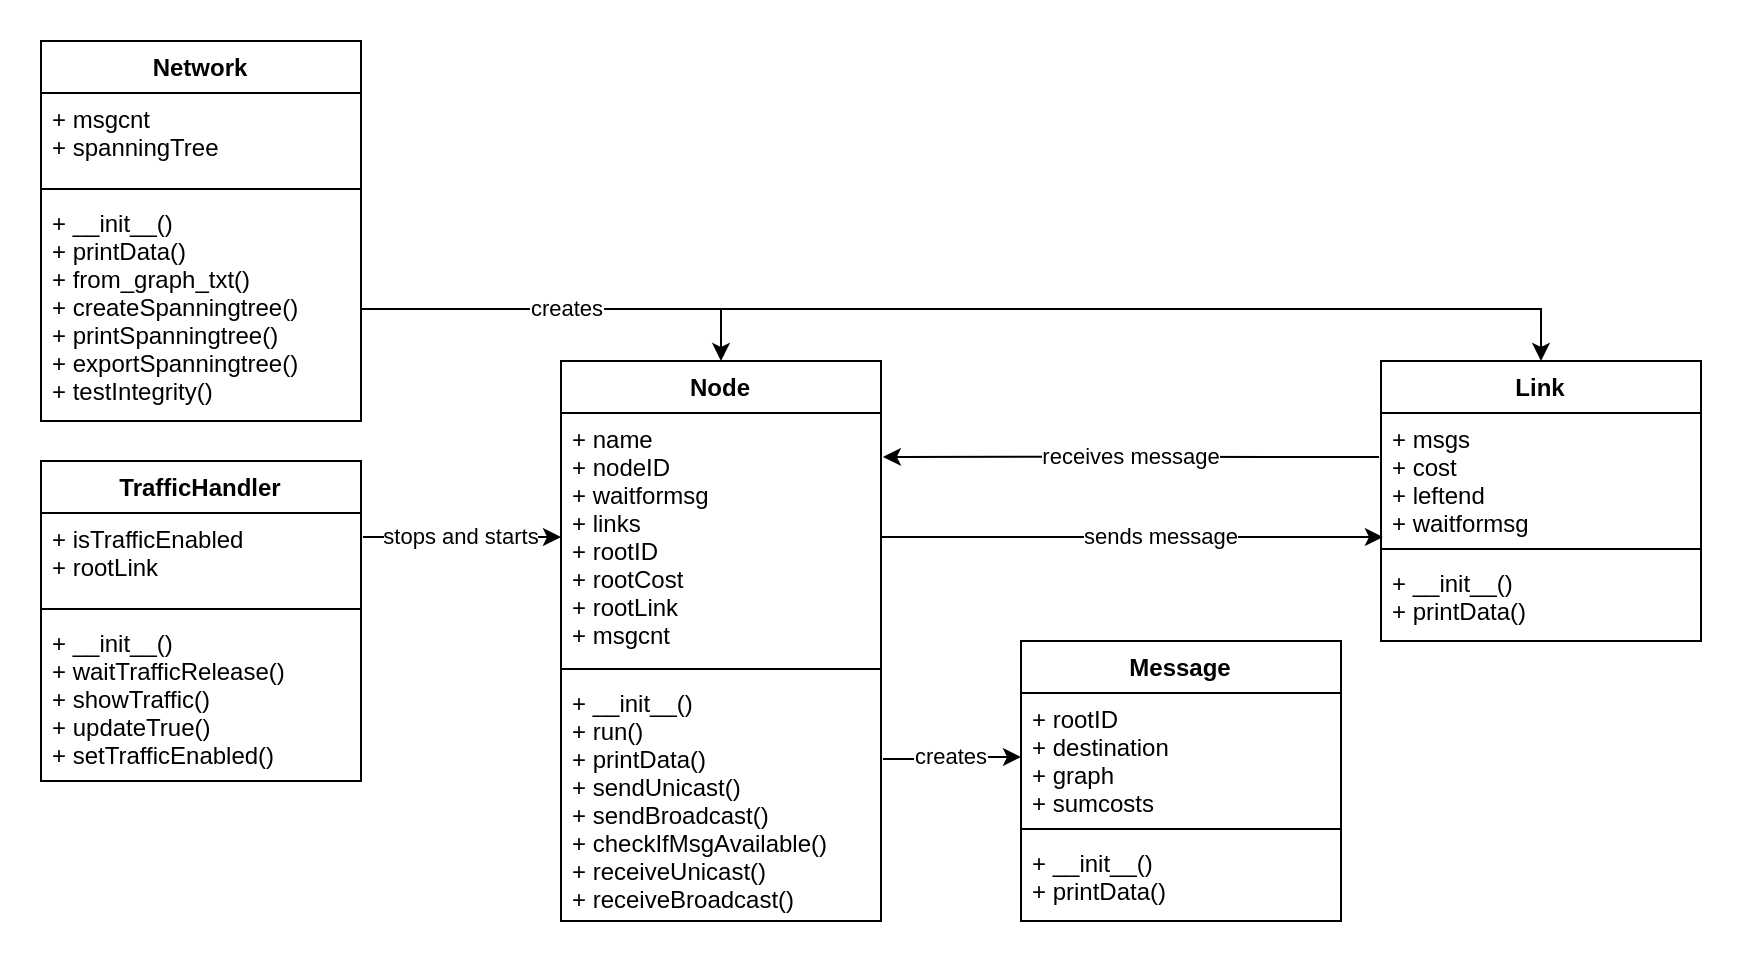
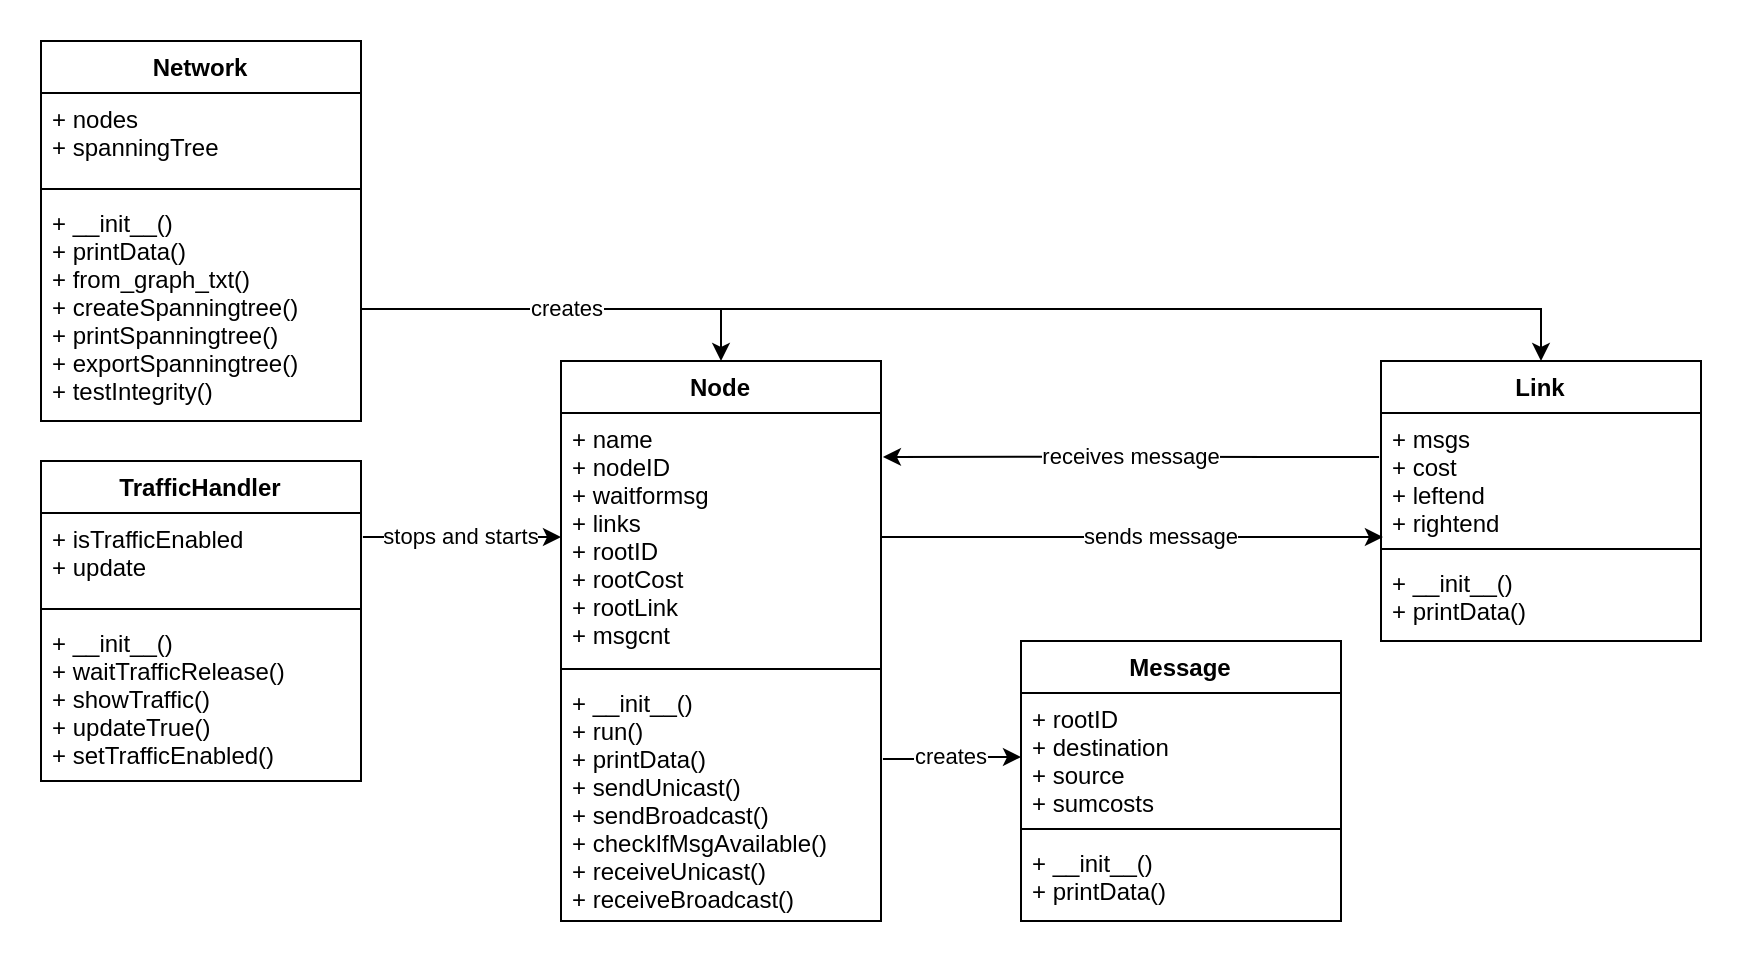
node "+ msgcnt + spanningTree": label "+ msgcnt + spanningTree" -> "+ nodes + spanningTree"
node "+ msgs + cost + leftend + waitformsg": label "+ msgs + cost + leftend + waitformsg" -> "+ msgs + cost + leftend + rightend"
node "+ isTrafficEnabled + rootLink": label "+ isTrafficEnabled + rootLink" -> "+ isTrafficEnabled + update"
node "+ rootID + destination + graph + sumcosts": label "+ rootID + destination + graph + sumcosts" -> "+ rootID + destination + source + sumcosts"
